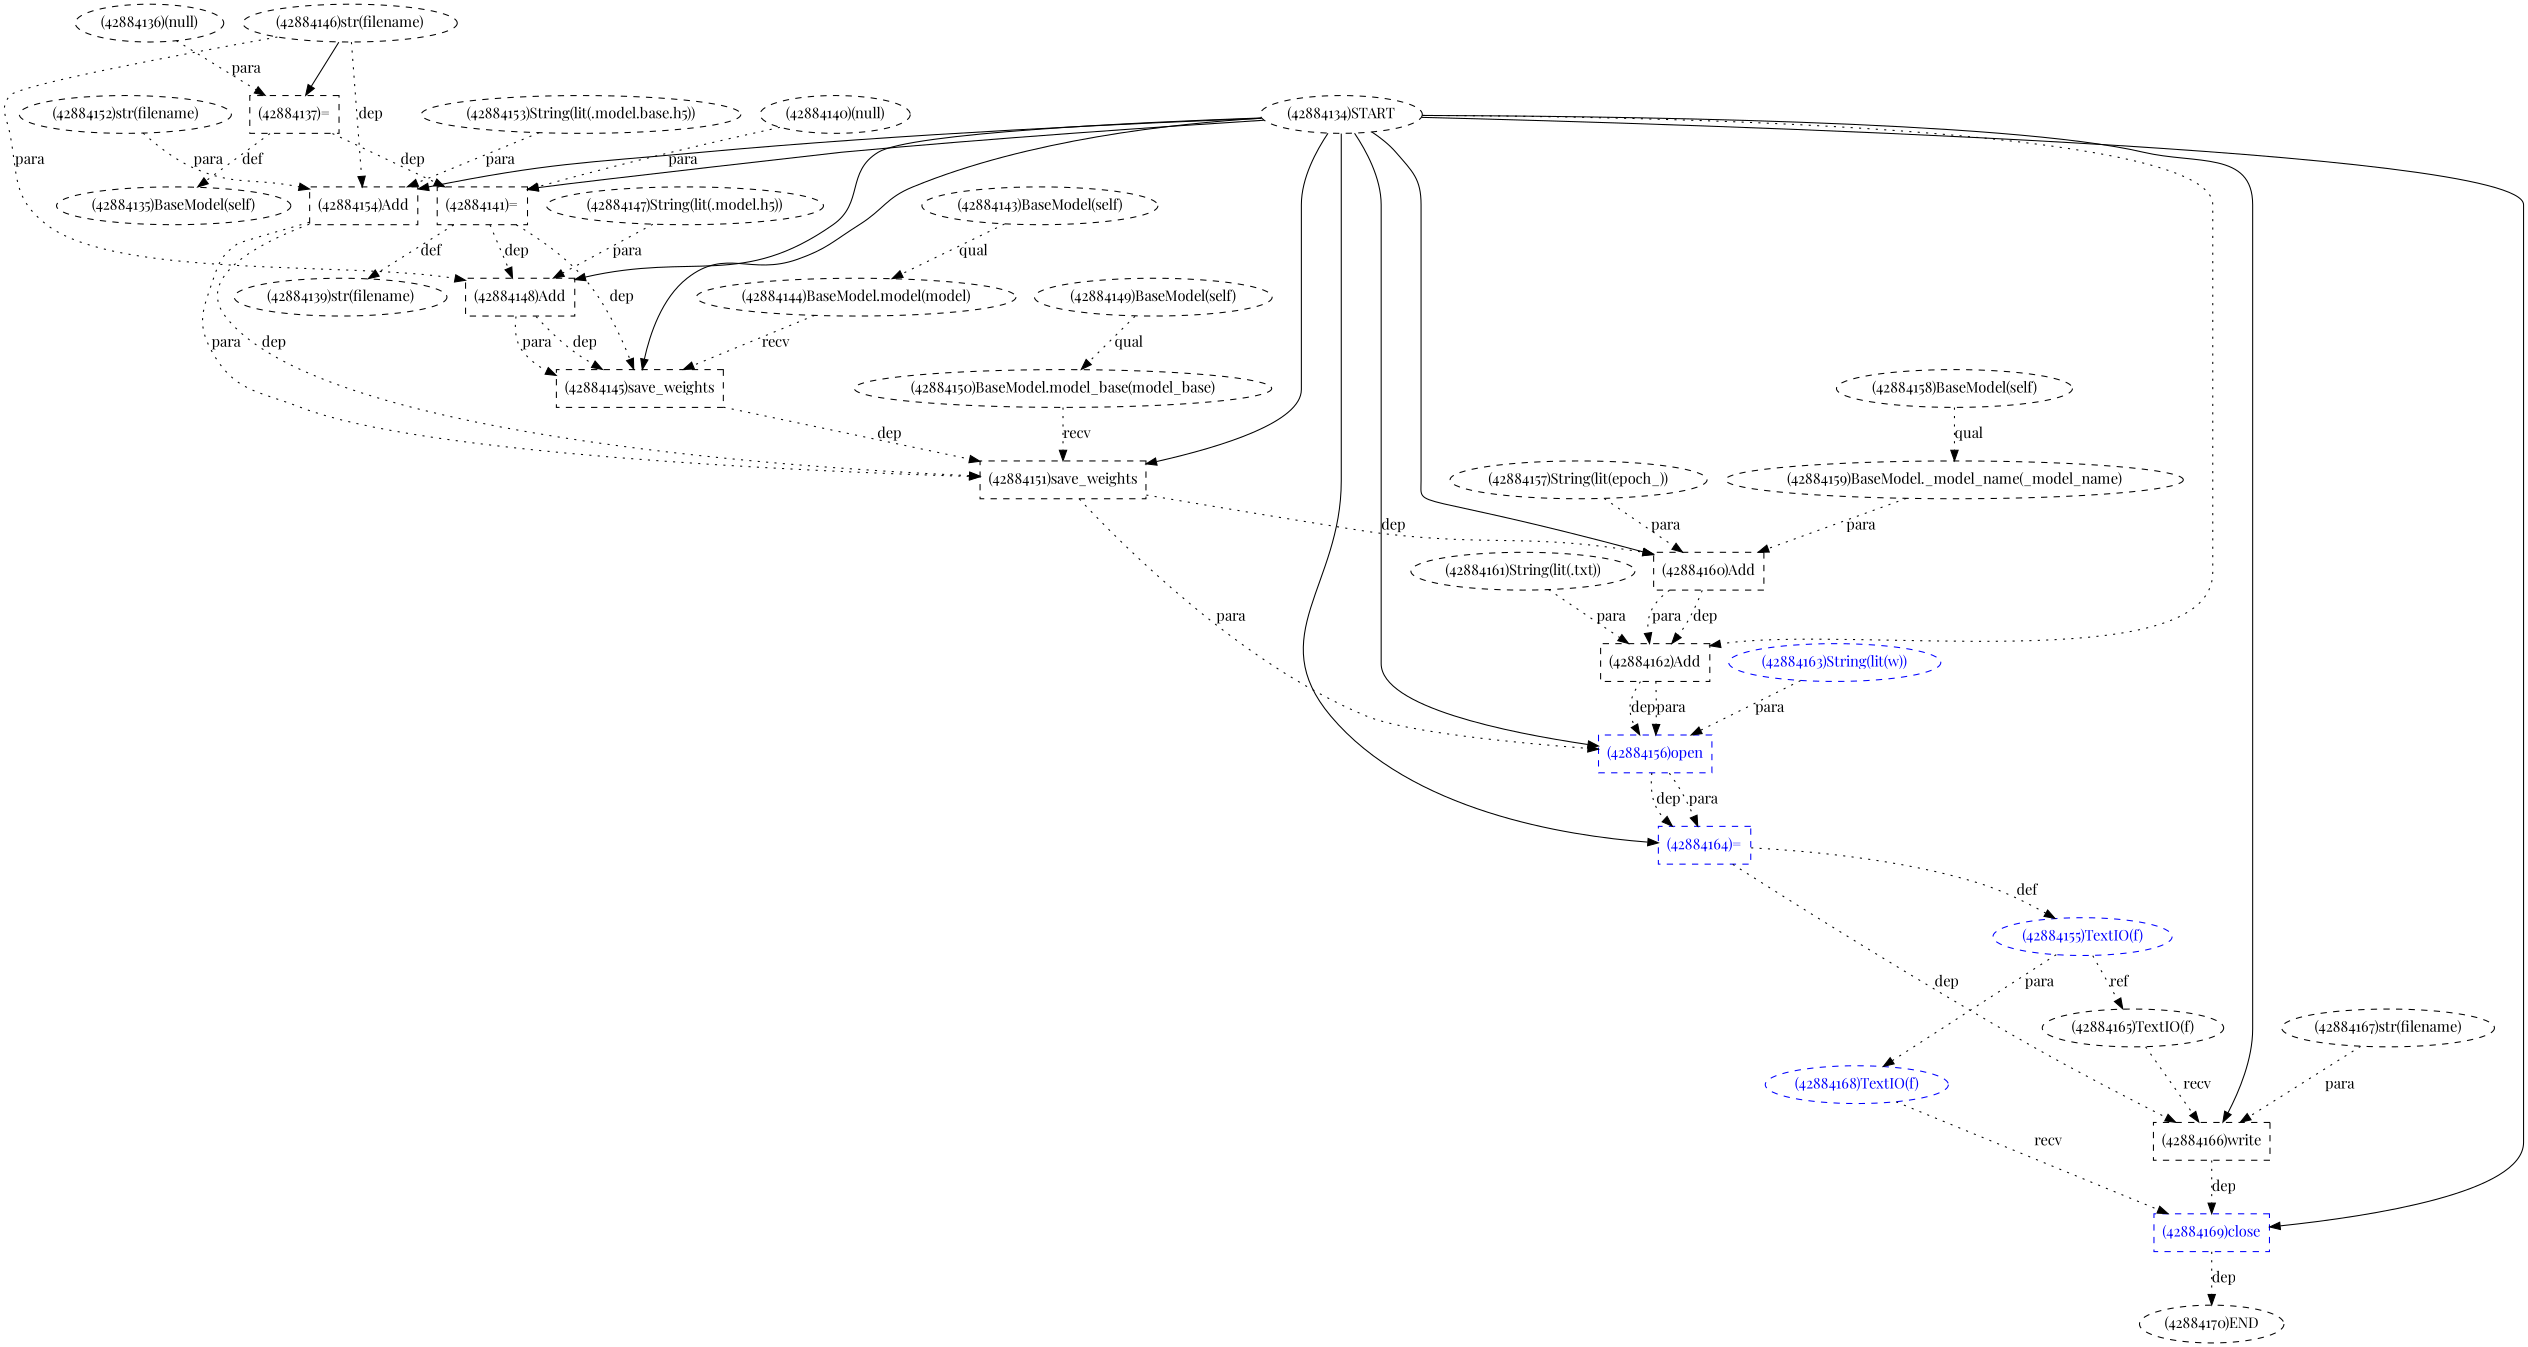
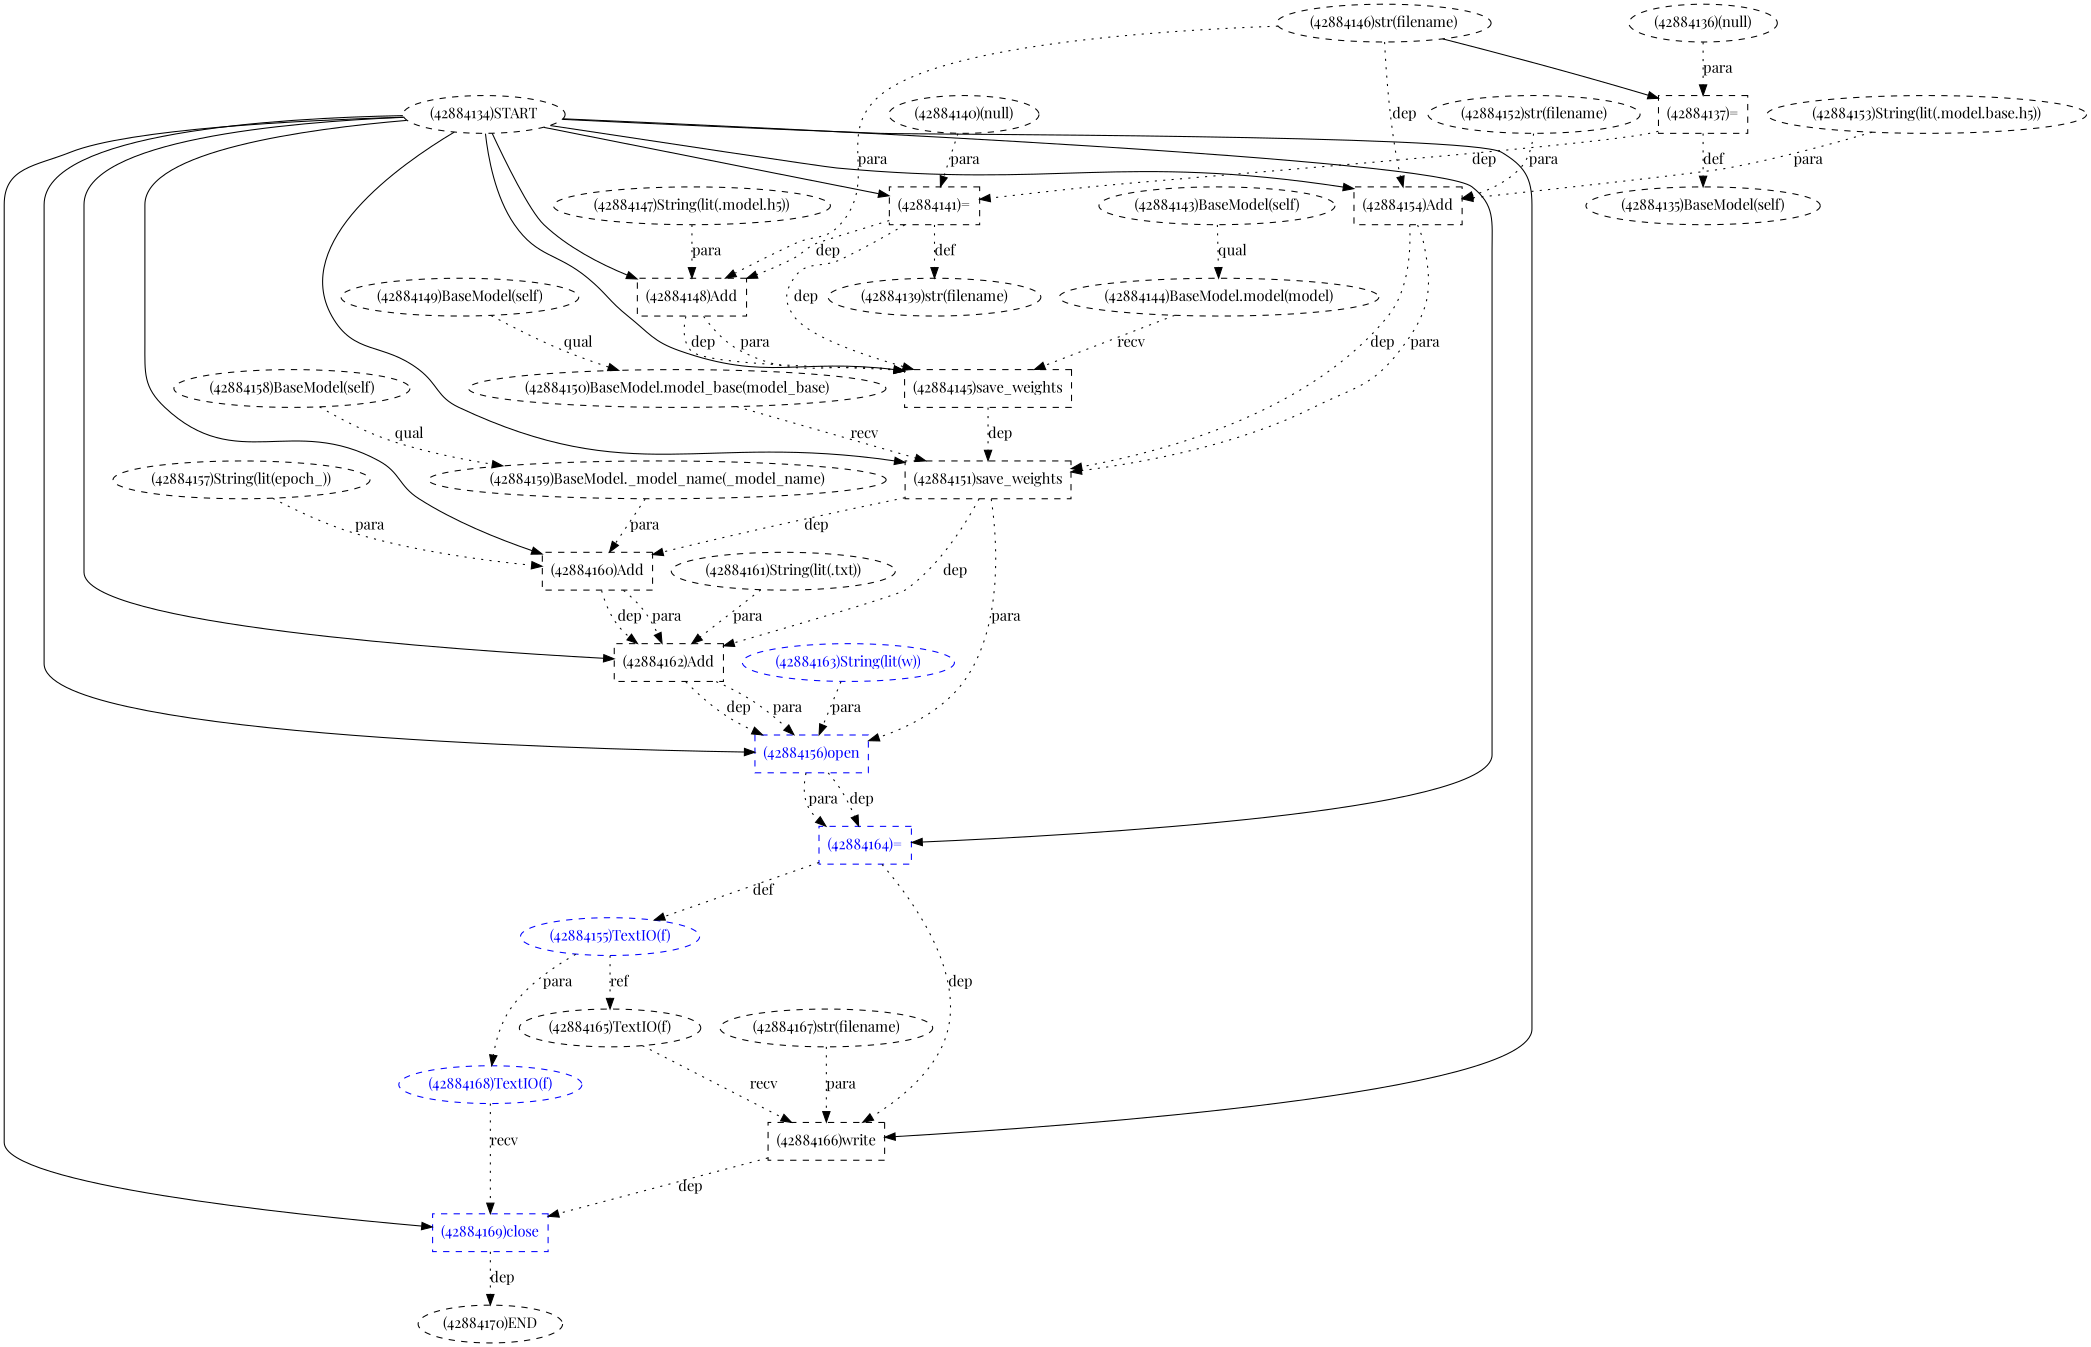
edge "(42884134)START" -> "(42884162)Add": style dotted -> solid
edge "(42884151)save_weights" -> "(42884162)Add": added, label "dep"
